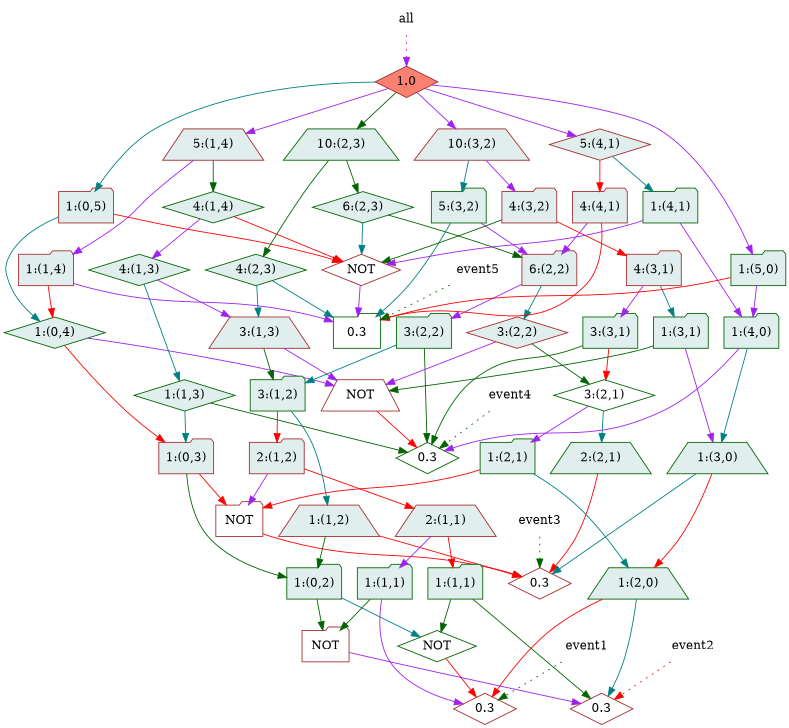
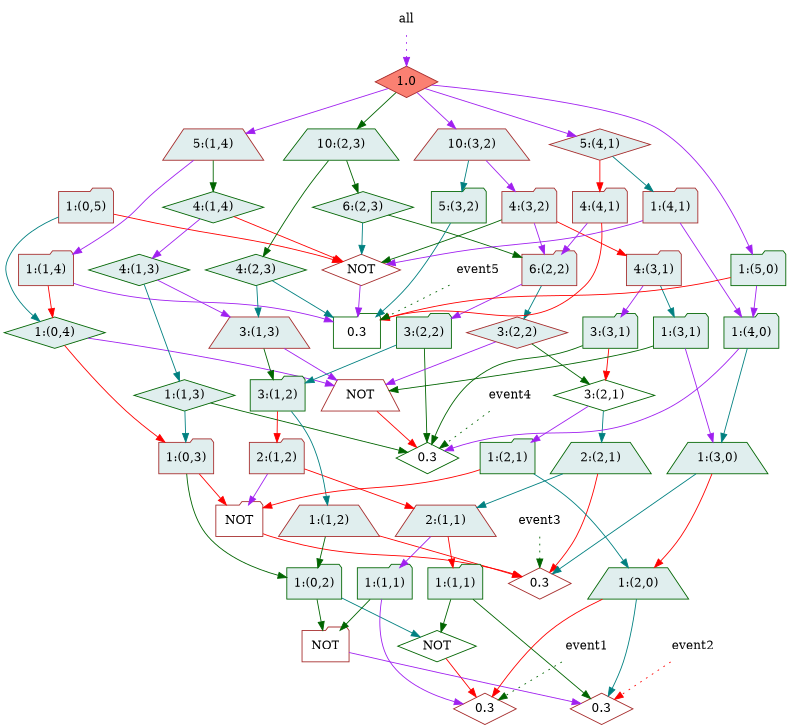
edge "1.0" -> "1:(0,5)": removed
node "1:(4,1)": color darkgreen -> brown
edge "5:(3,2)" -> "6:(2,2)": now "4:(3,2)" -> "6:(2,2)"
edge "2:(2,1)" -> "2:(1,1)": added
